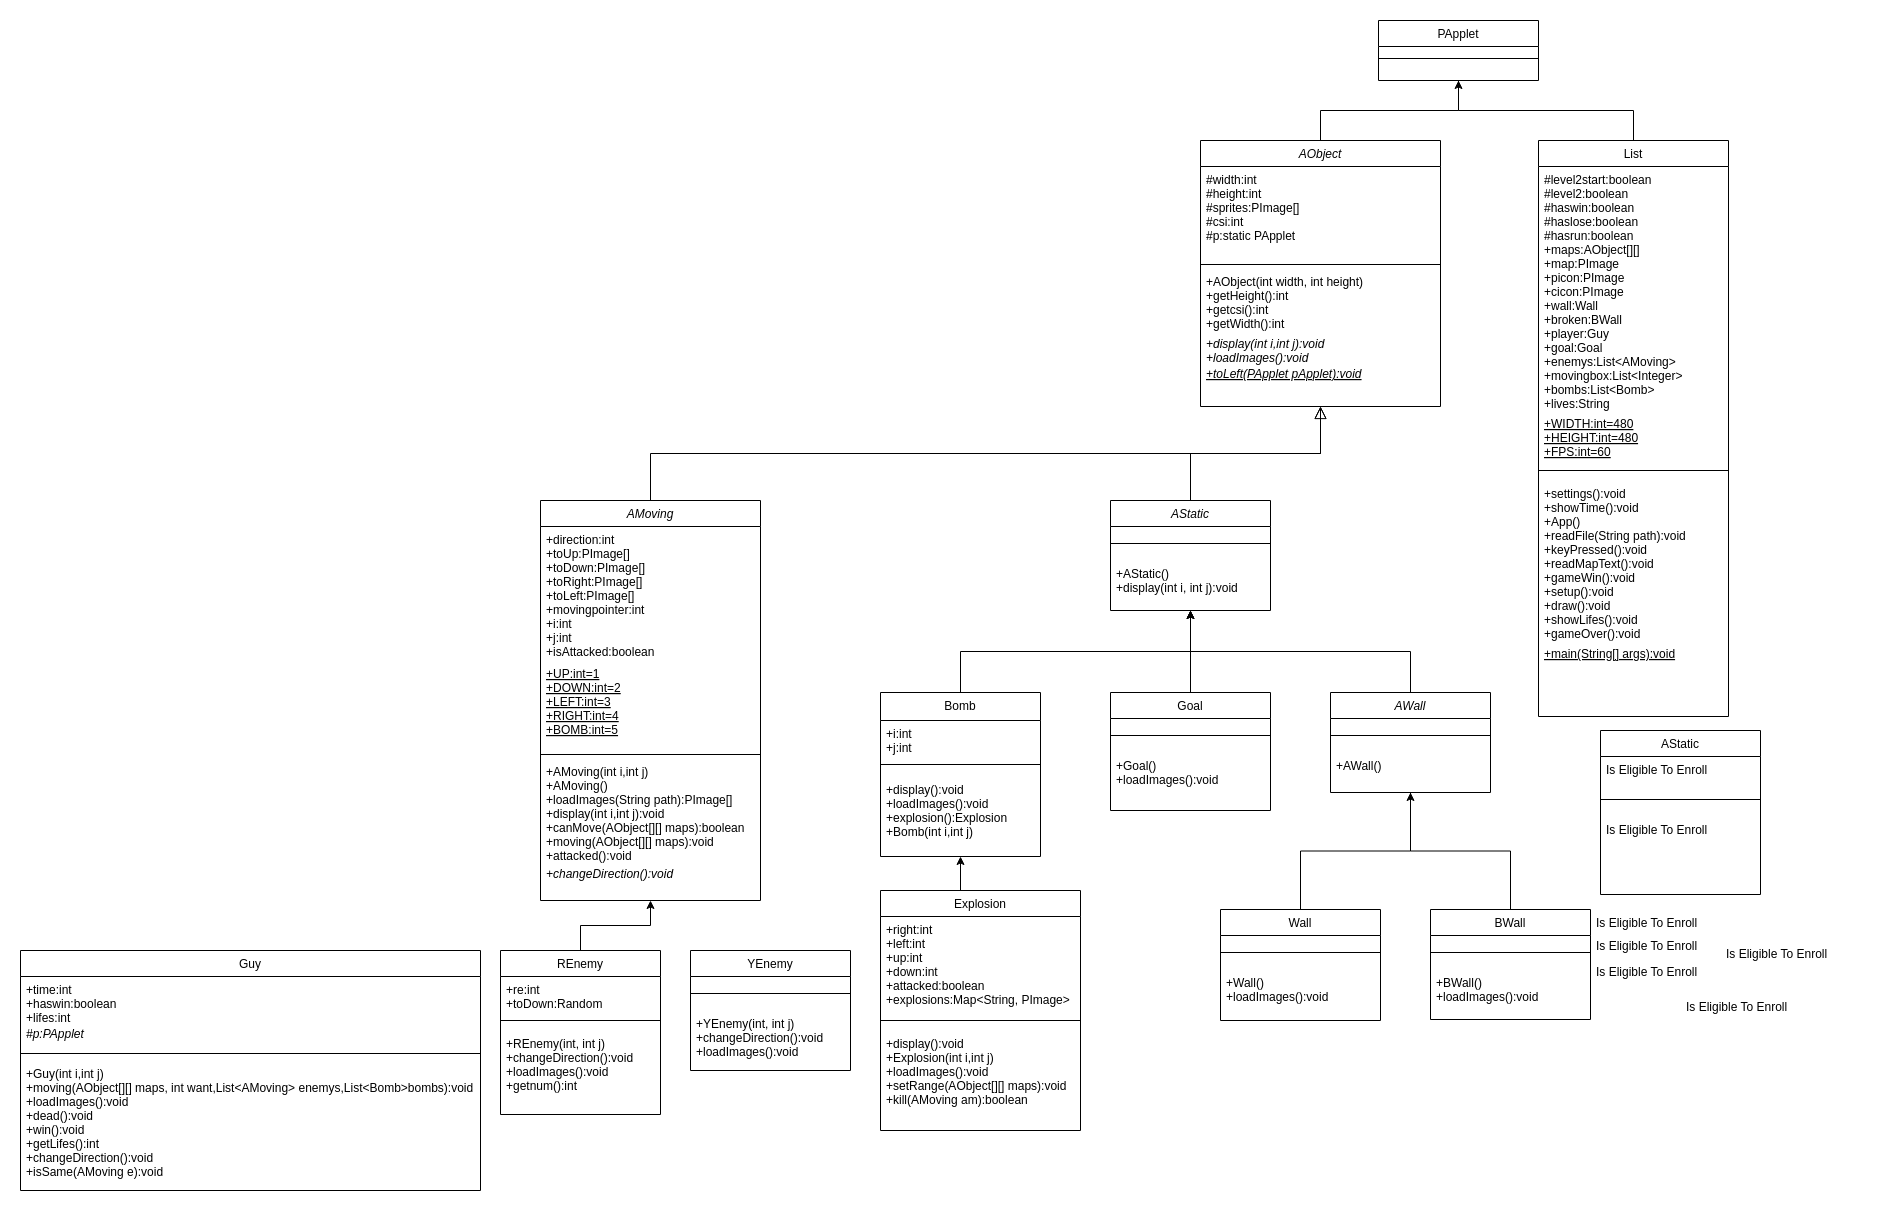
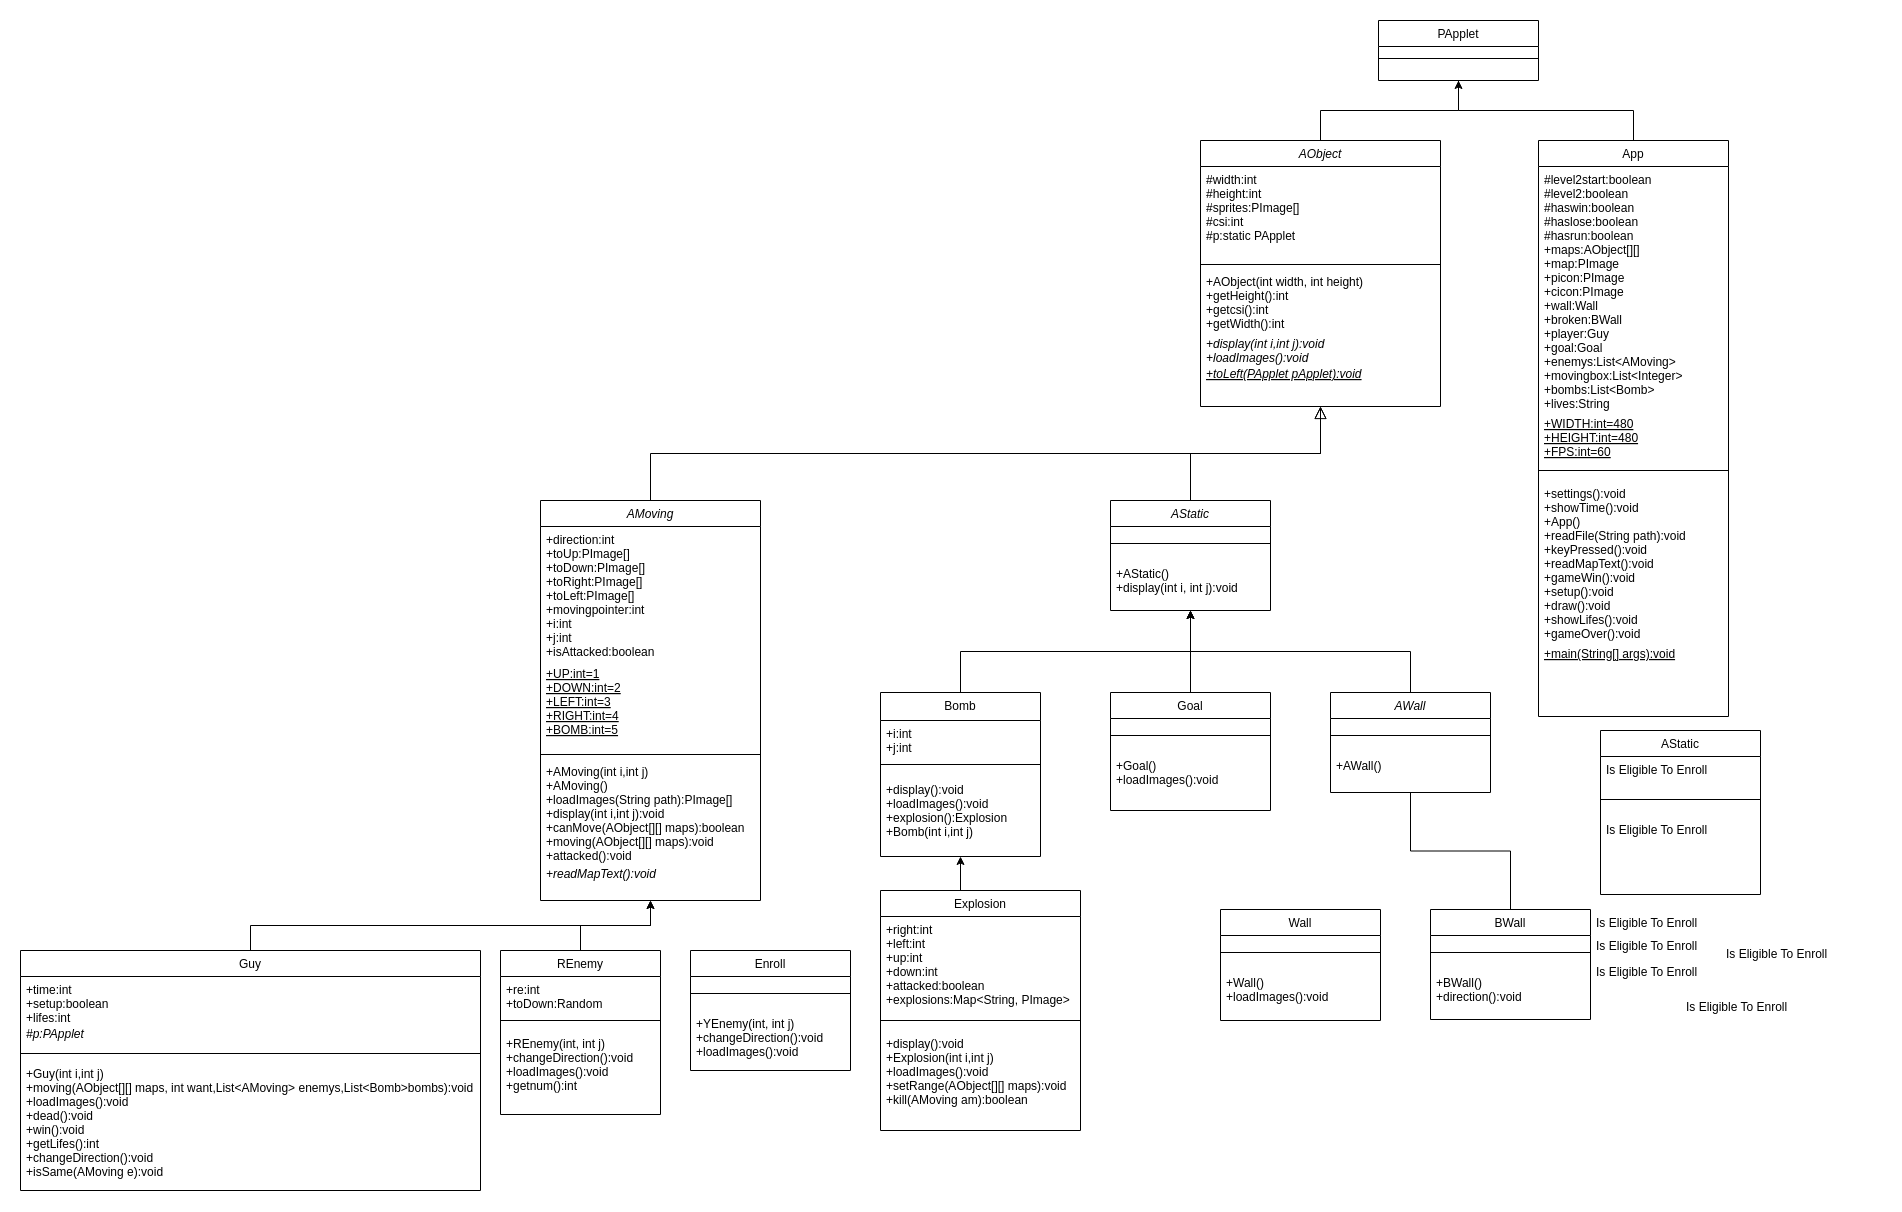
node "List": label "List" -> "App"
edge "Wall" -> "AWall": removed
node "+changeDirection():void": label "+changeDirection():void" -> "+readMapText():void"
edge "Guy" -> "AMoving": added
node "YEnemy": label "YEnemy" -> "Enroll"
node "+BWall() +loadImages():void": label "+BWall() +loadImages():void" -> "+BWall() +direction():void"
node "+time:int +haswin:boolean +lifes:int": label "+time:int +haswin:boolean +lifes:int" -> "+time:int +setup:boolean +lifes:int"
